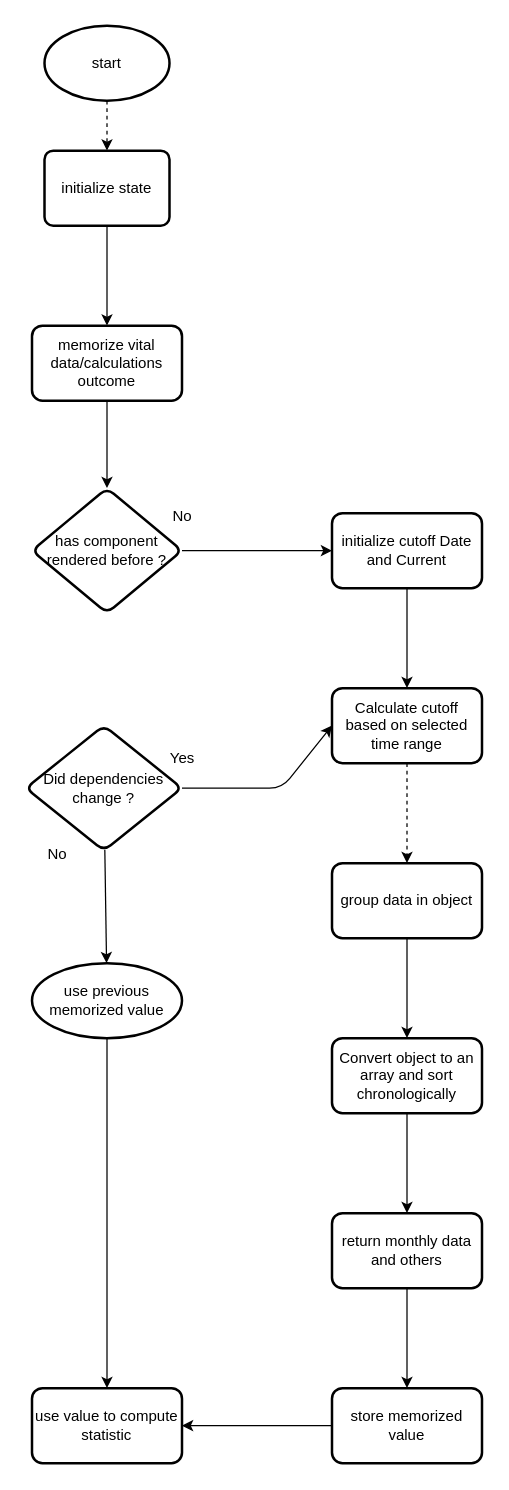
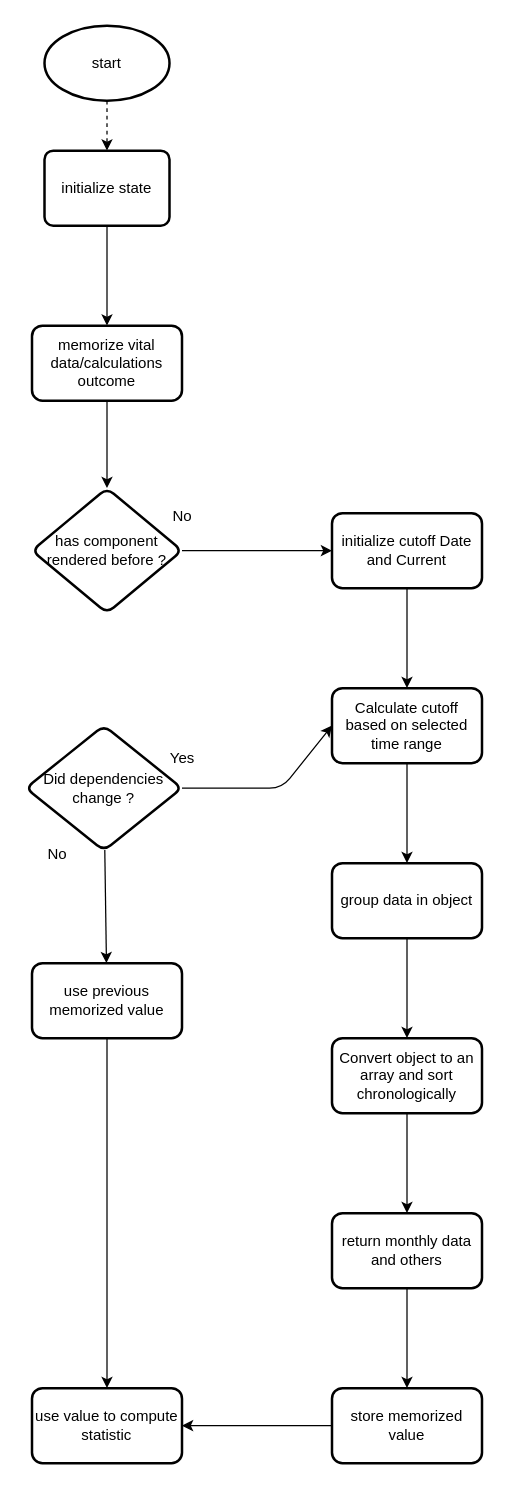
edge "Calculate cutoff based on selected time range" -> "group data in object": style dashed -> solid
node "use previous memorized value": shape ellipse -> rounded rectangle
